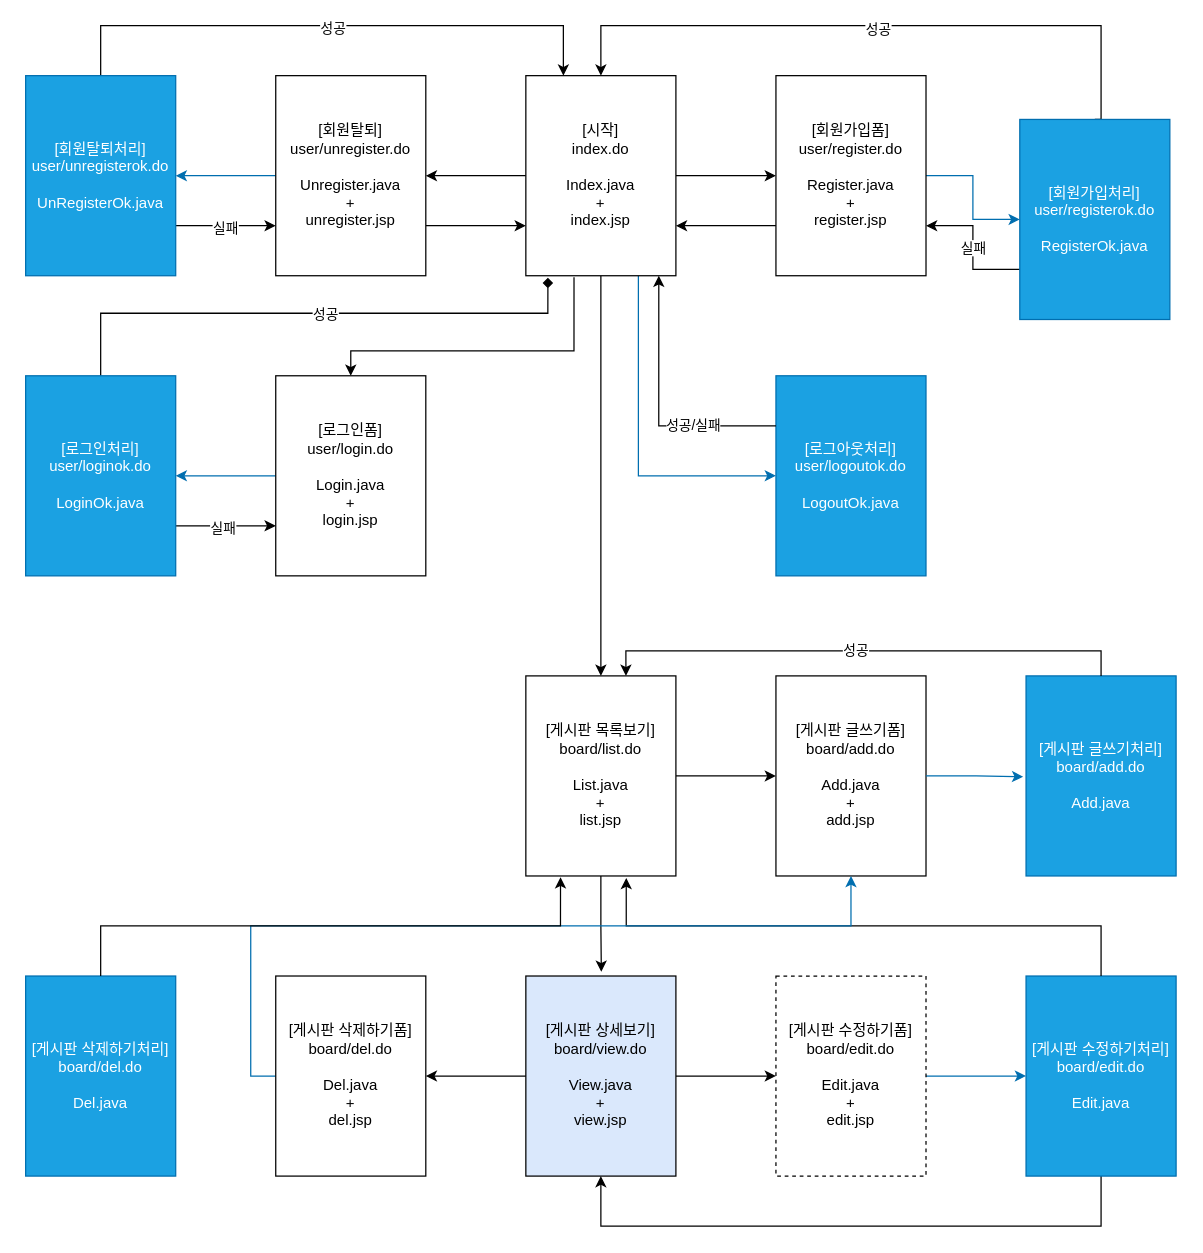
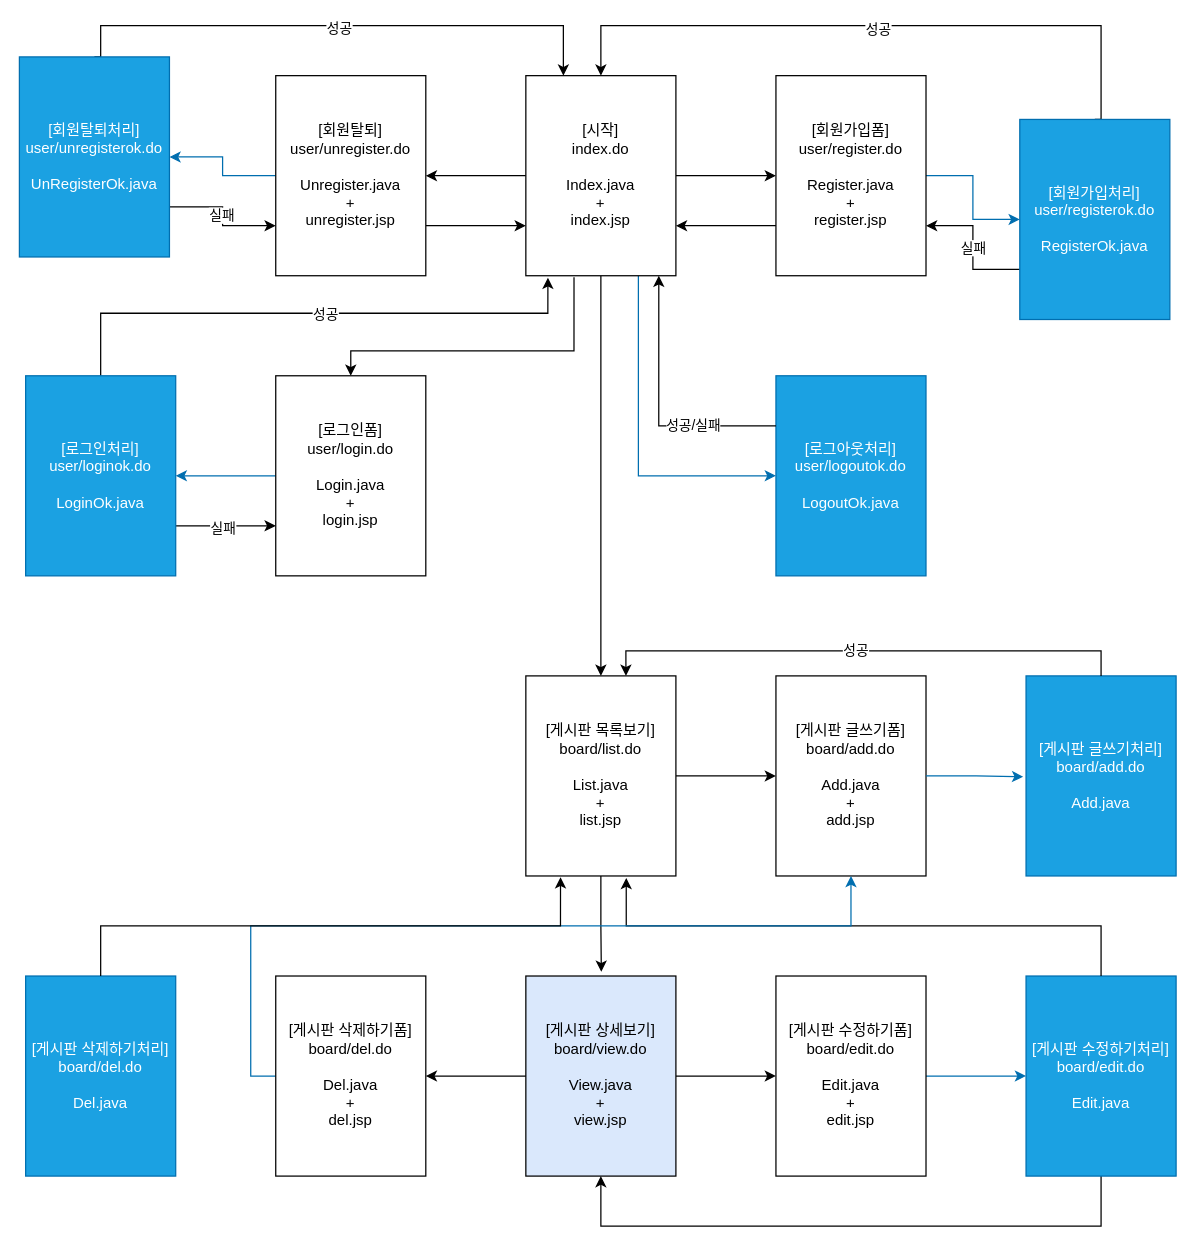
node "[회원탈퇴처리] user/unregisterok.do UnRegisterOk.java": moved (101, 176) -> (94, 157)
edge "[로그인처리] user/loginok.do LoginOk.java" -> "[시작] index.do Index.java + index.jsp": arrowhead diamond -> classic
node "[게시판 수정하기폼] board/edit.do Edit.java + edit.jsp": style dashed -> solid
